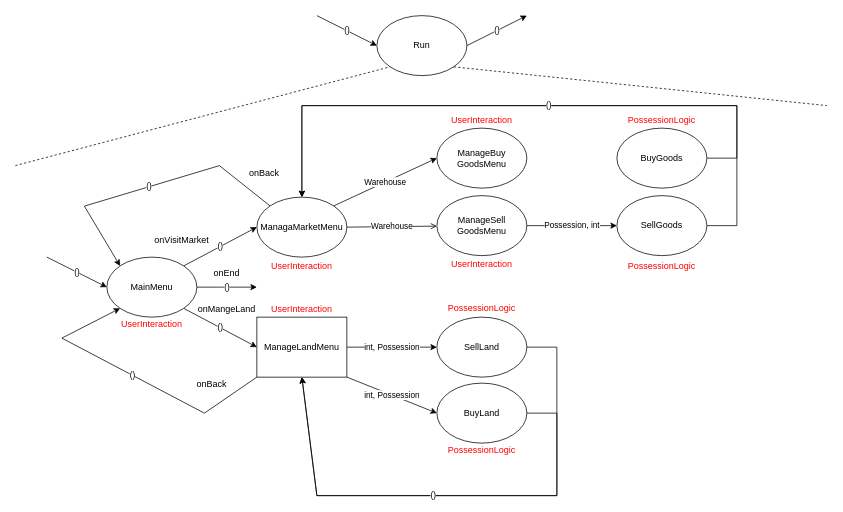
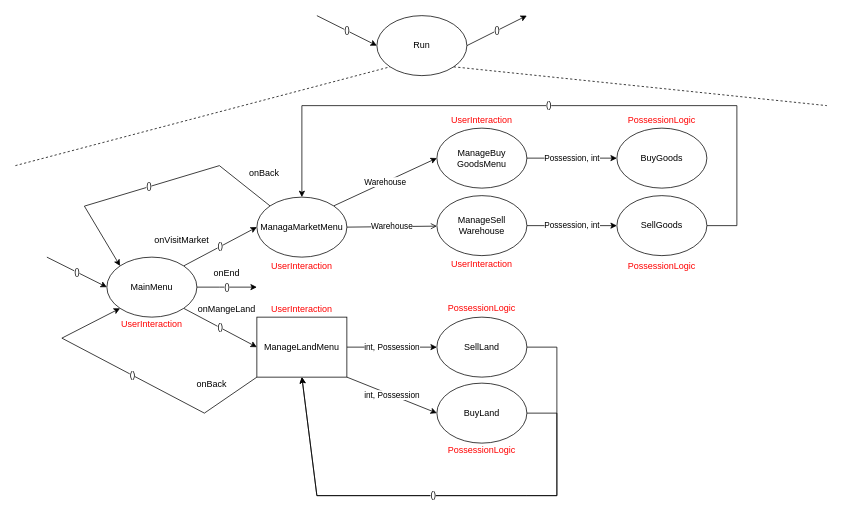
edge "ManageBuy GoodsMenu" -> "BuyGoods": added, label "Possession, int"
edge "BuyGoods" -> "ManagaMarketMenu": removed
node "ManageSell GoodsMenu": label "ManageSell GoodsMenu" -> "ManageSell Warehouse"
